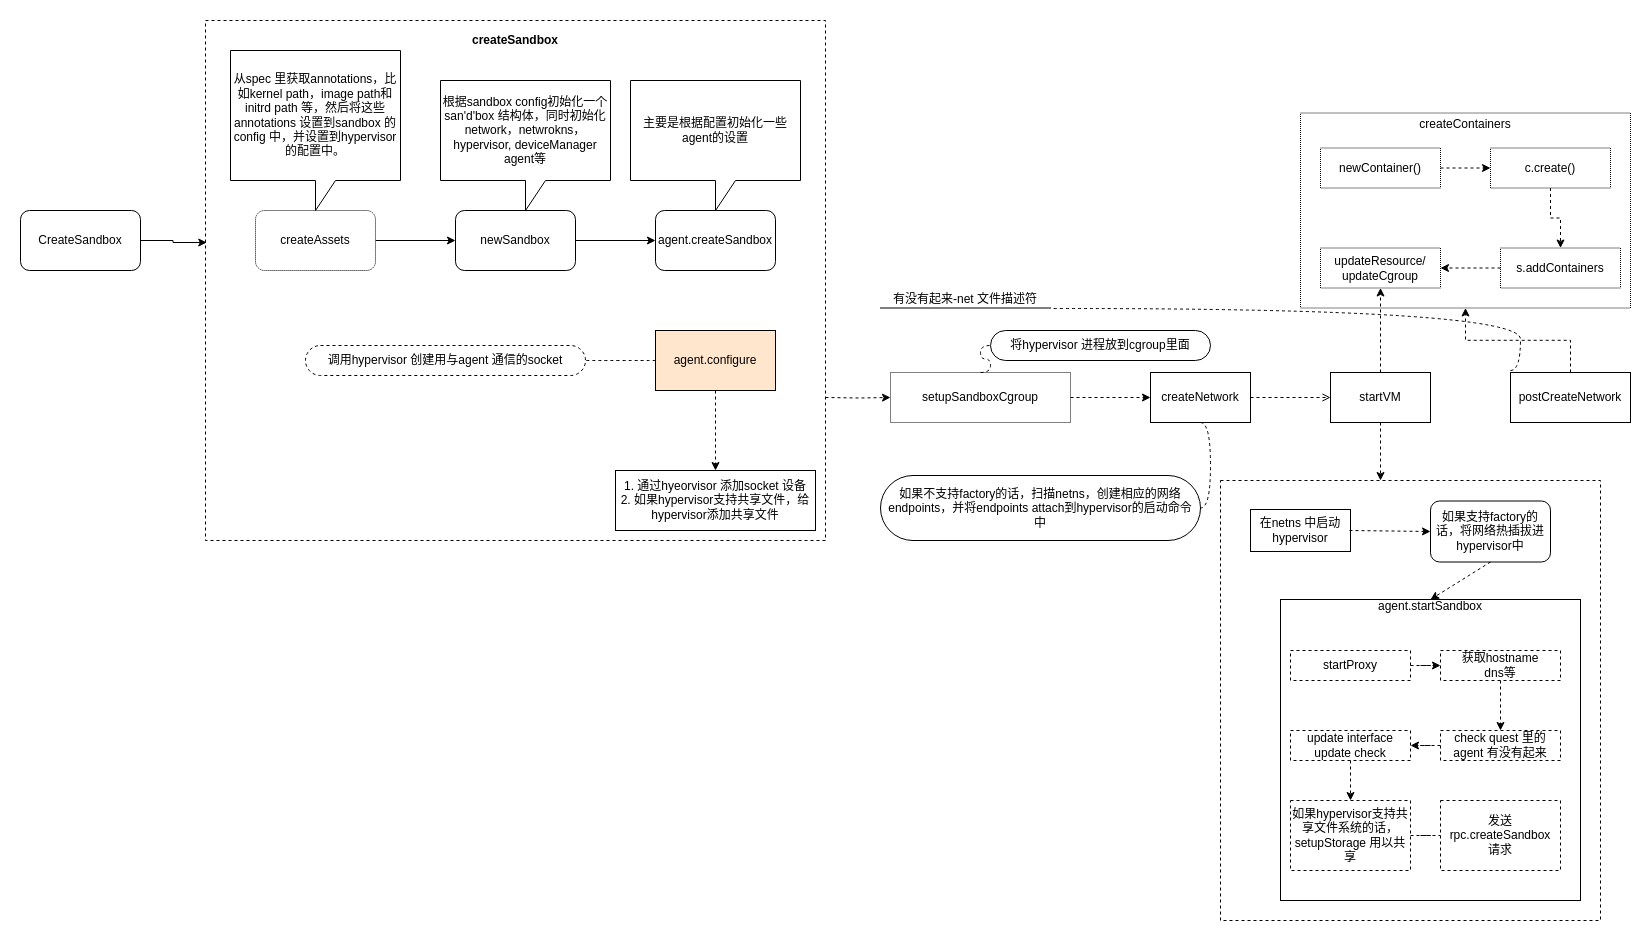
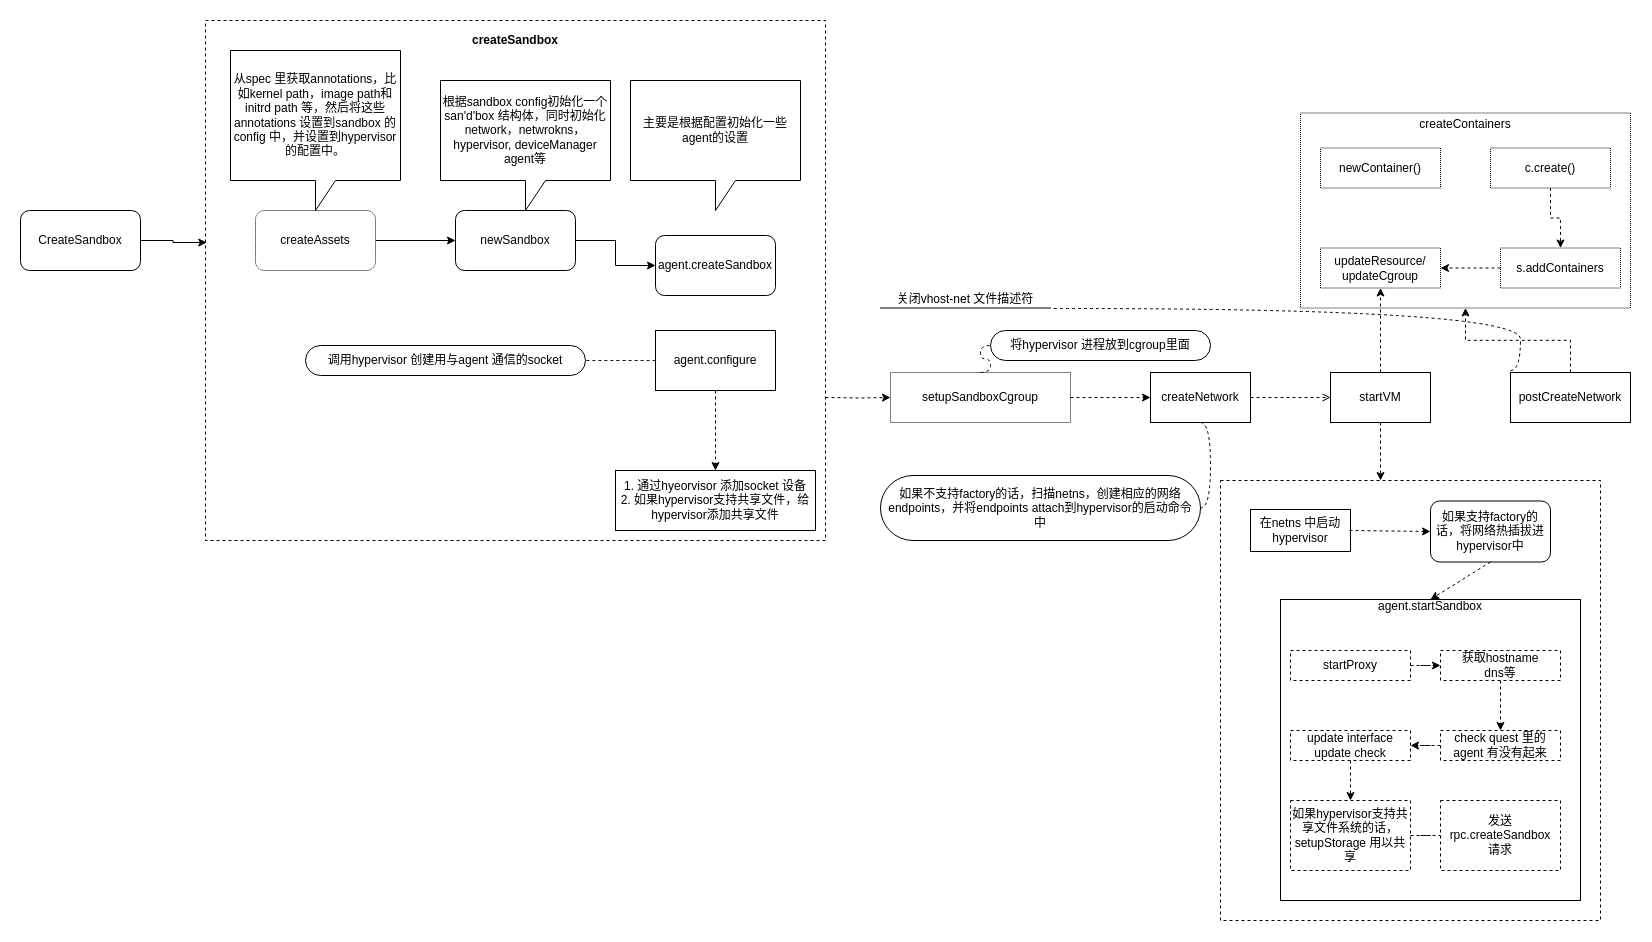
edge "newContainer()" -> "c.create()": removed
node "agent.createSandbox": moved (716, 241) -> (716, 266)
node "有没有起来-net 文件描述符": label "有没有起来-net 文件描述符" -> "关闭vhost-net 文件描述符"
node "调用hypervisor 创建用与agent 通信的socket": style dashed -> solid
node "agent.configure": fillcolor #ffe6cc -> #ffffff
